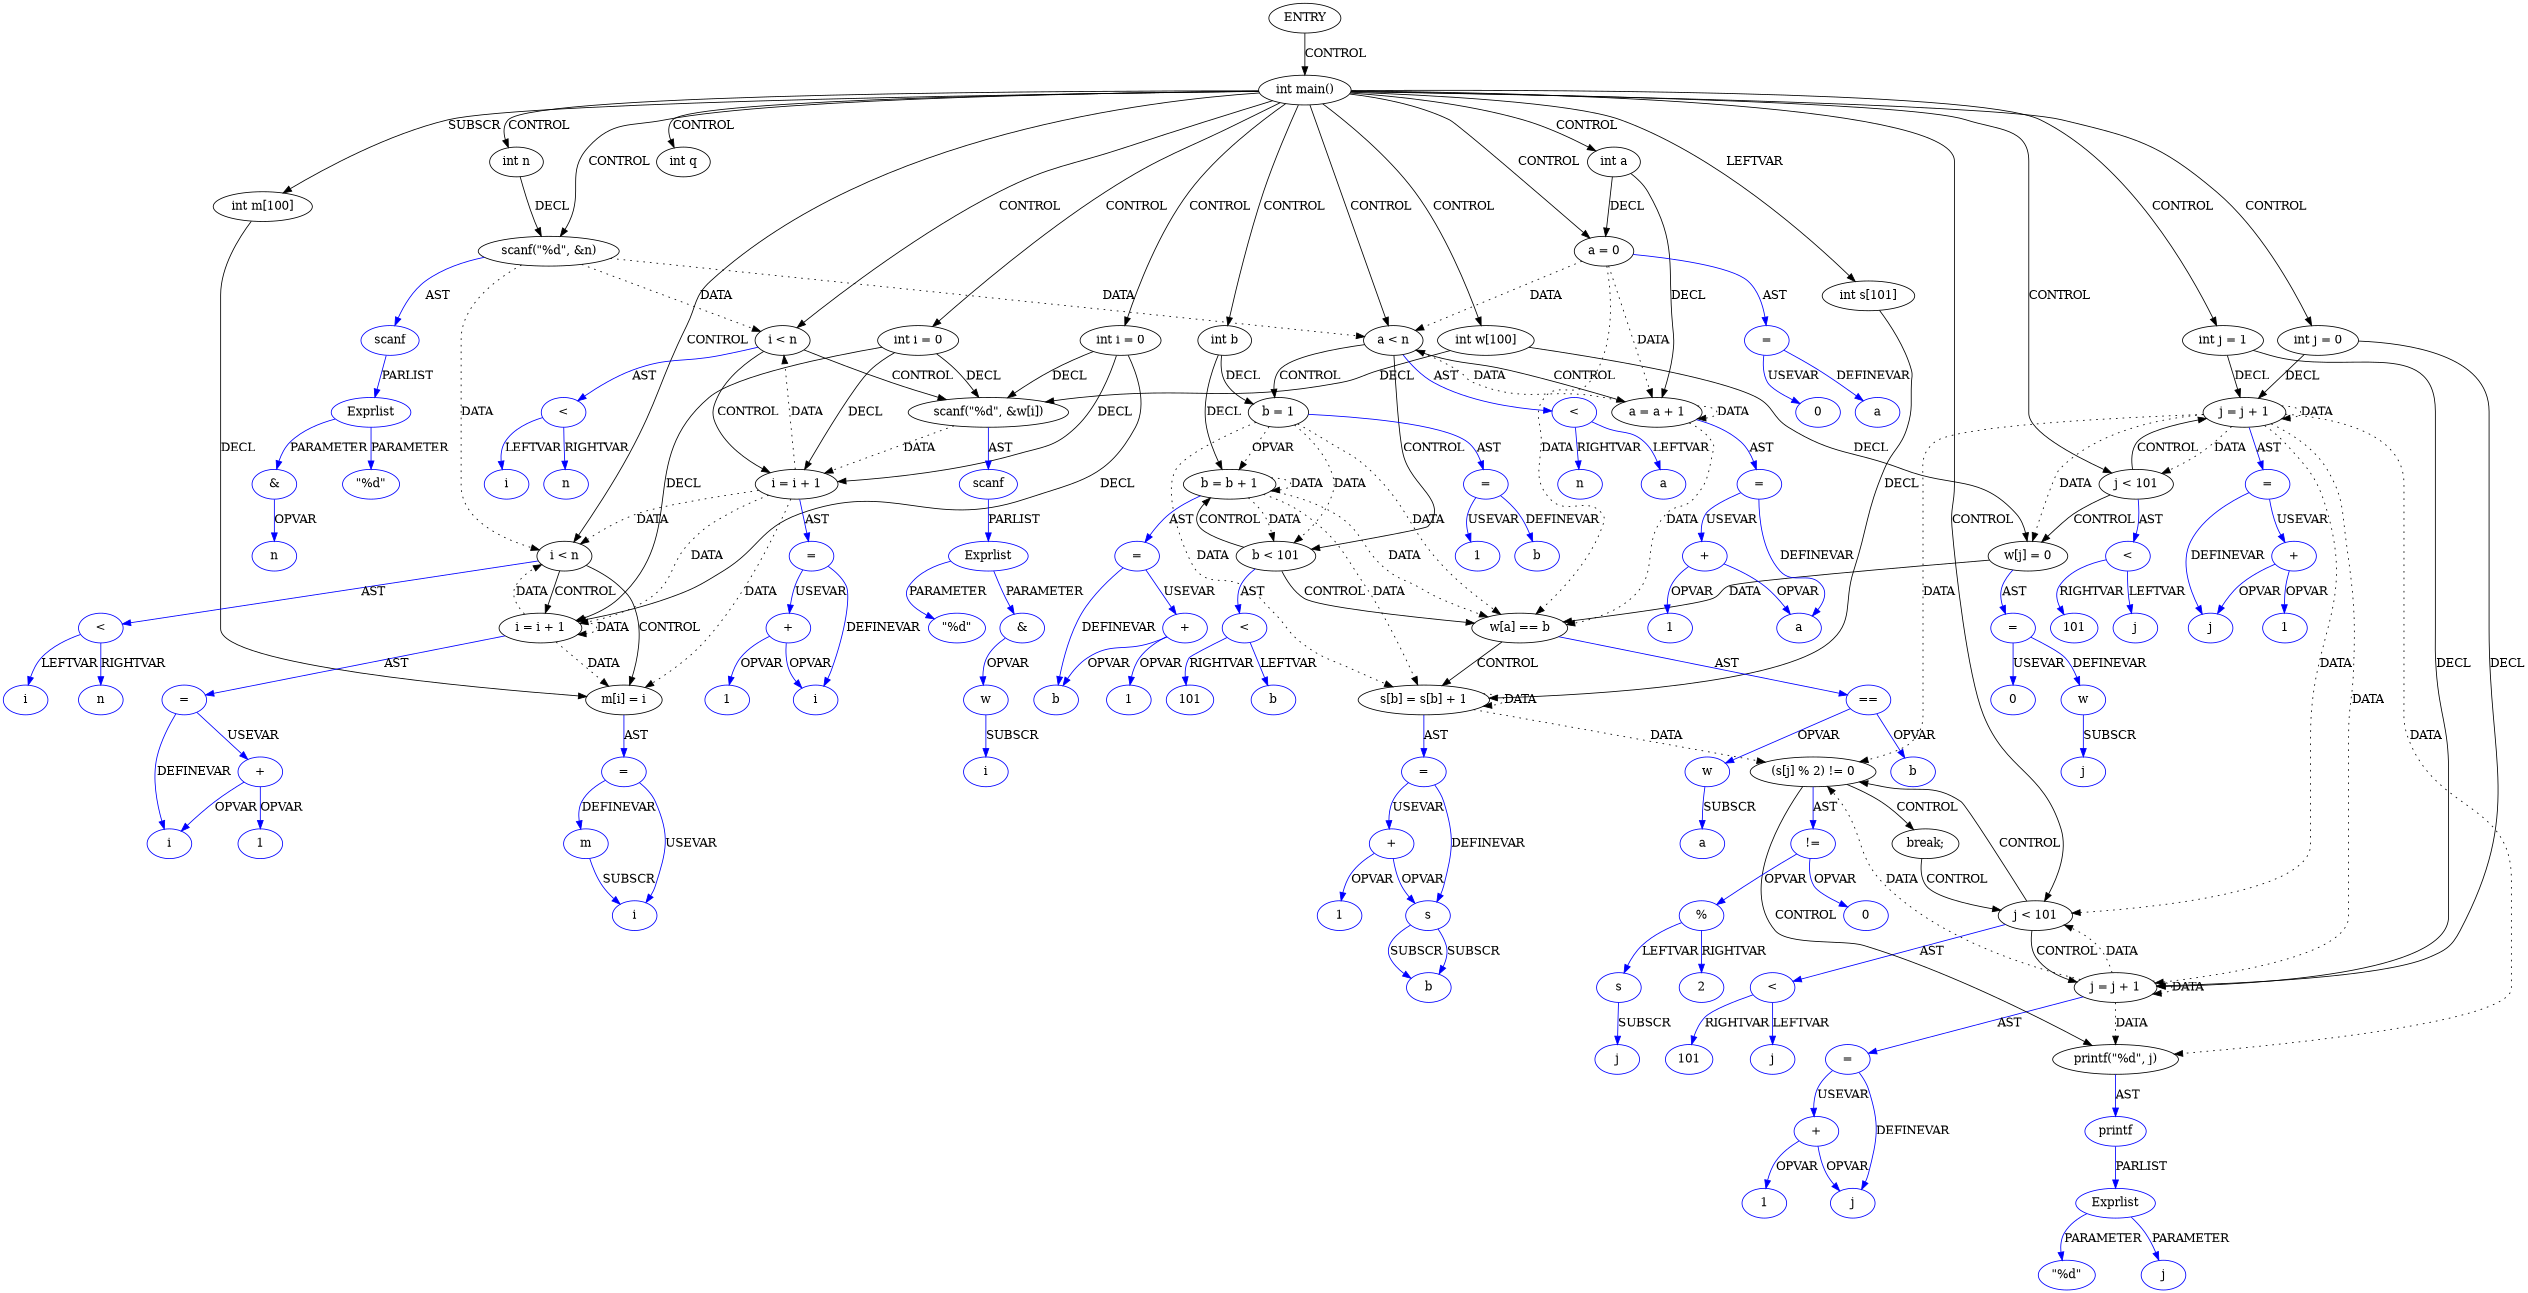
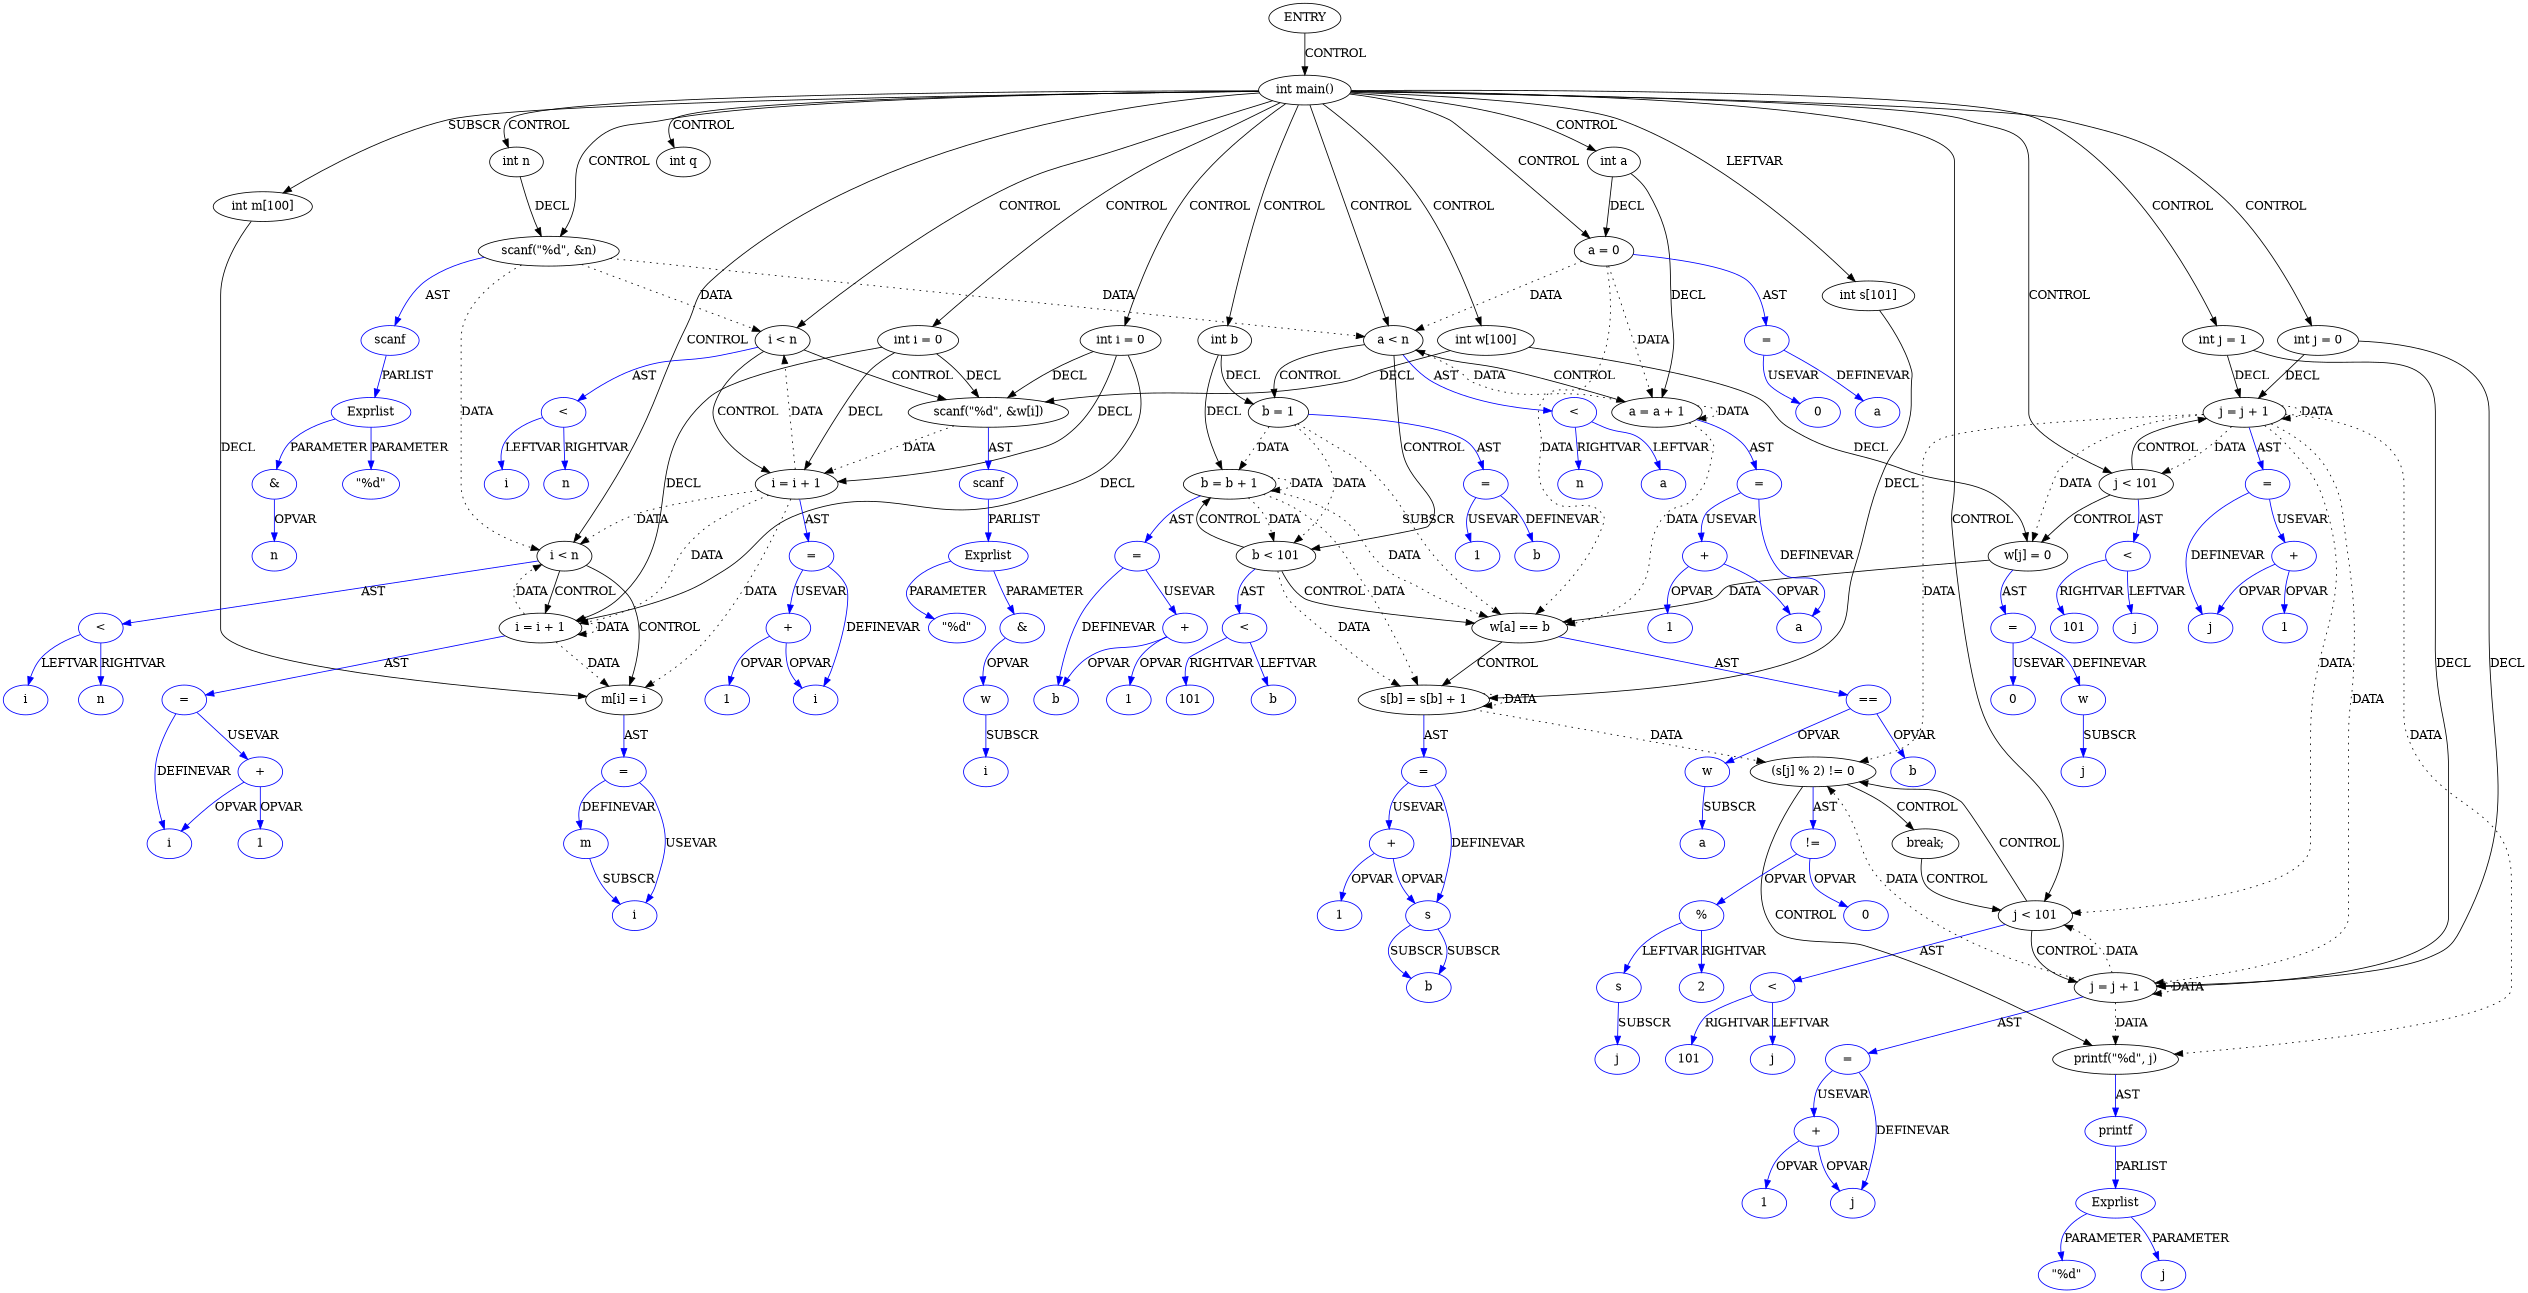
edge "b = 1" -> "b = b + 1": label "OPVAR" -> "DATA"
edge "b = 1" -> "w[a] == b": label "DATA" -> "SUBSCR"
edge "b = 1" -> "s[b] = s[b] + 1": now "b < 101" -> "s[b] = s[b] + 1"
